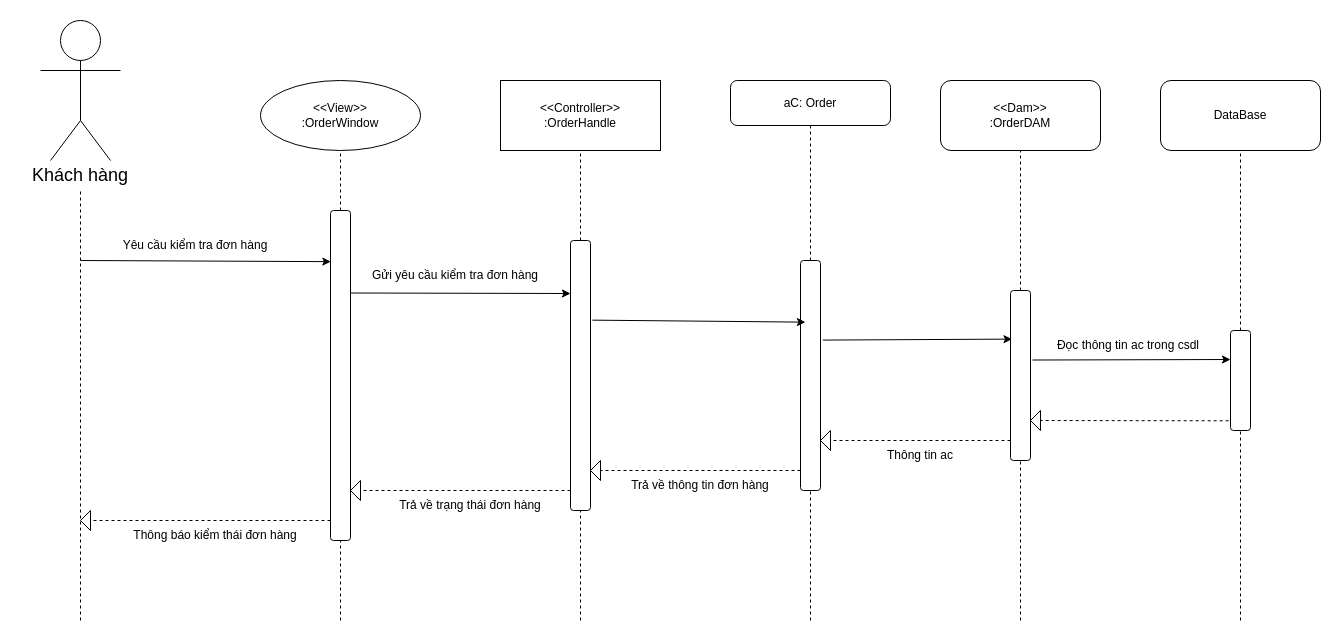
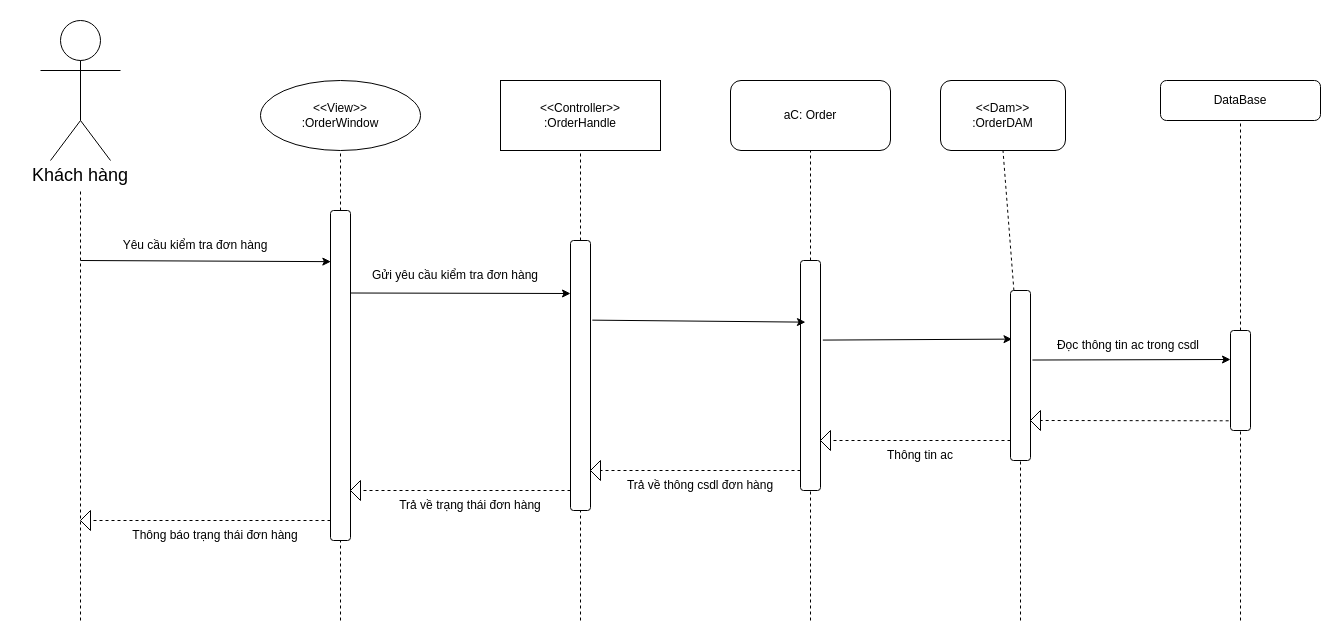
node "aC: Order": size 160x45 -> 160x70
node "<<Dam>> :OrderDAM": size 160x70 -> 125x70
node "DataBase": size 160x70 -> 160x40
node "Trả về thông tin đơn hàng": label "Trả về thông tin đơn hàng" -> "Trả về thông csdl đơn hàng"
node "Thông báo kiểm thái đơn hàng": label "Thông báo kiểm thái đơn hàng" -> "Thông báo trạng thái đơn hàng"
